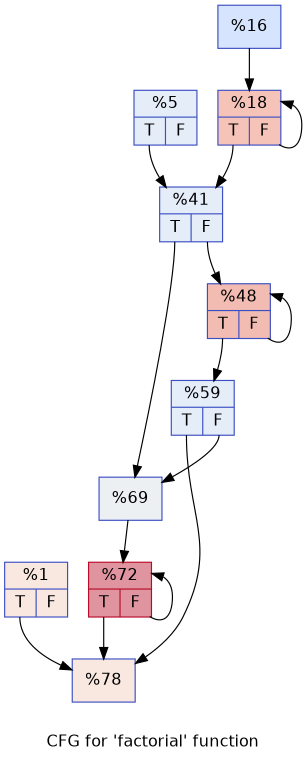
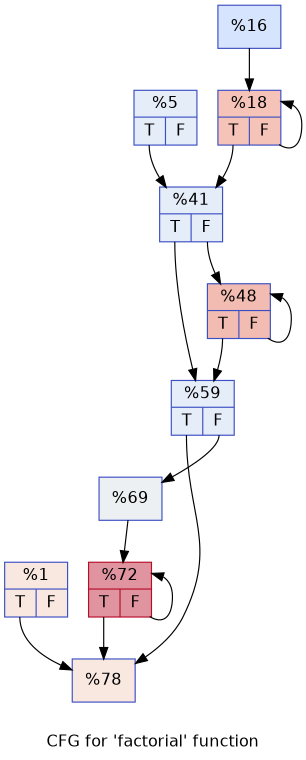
edge "%41" -> "%69": now "%41" -> "%59"
